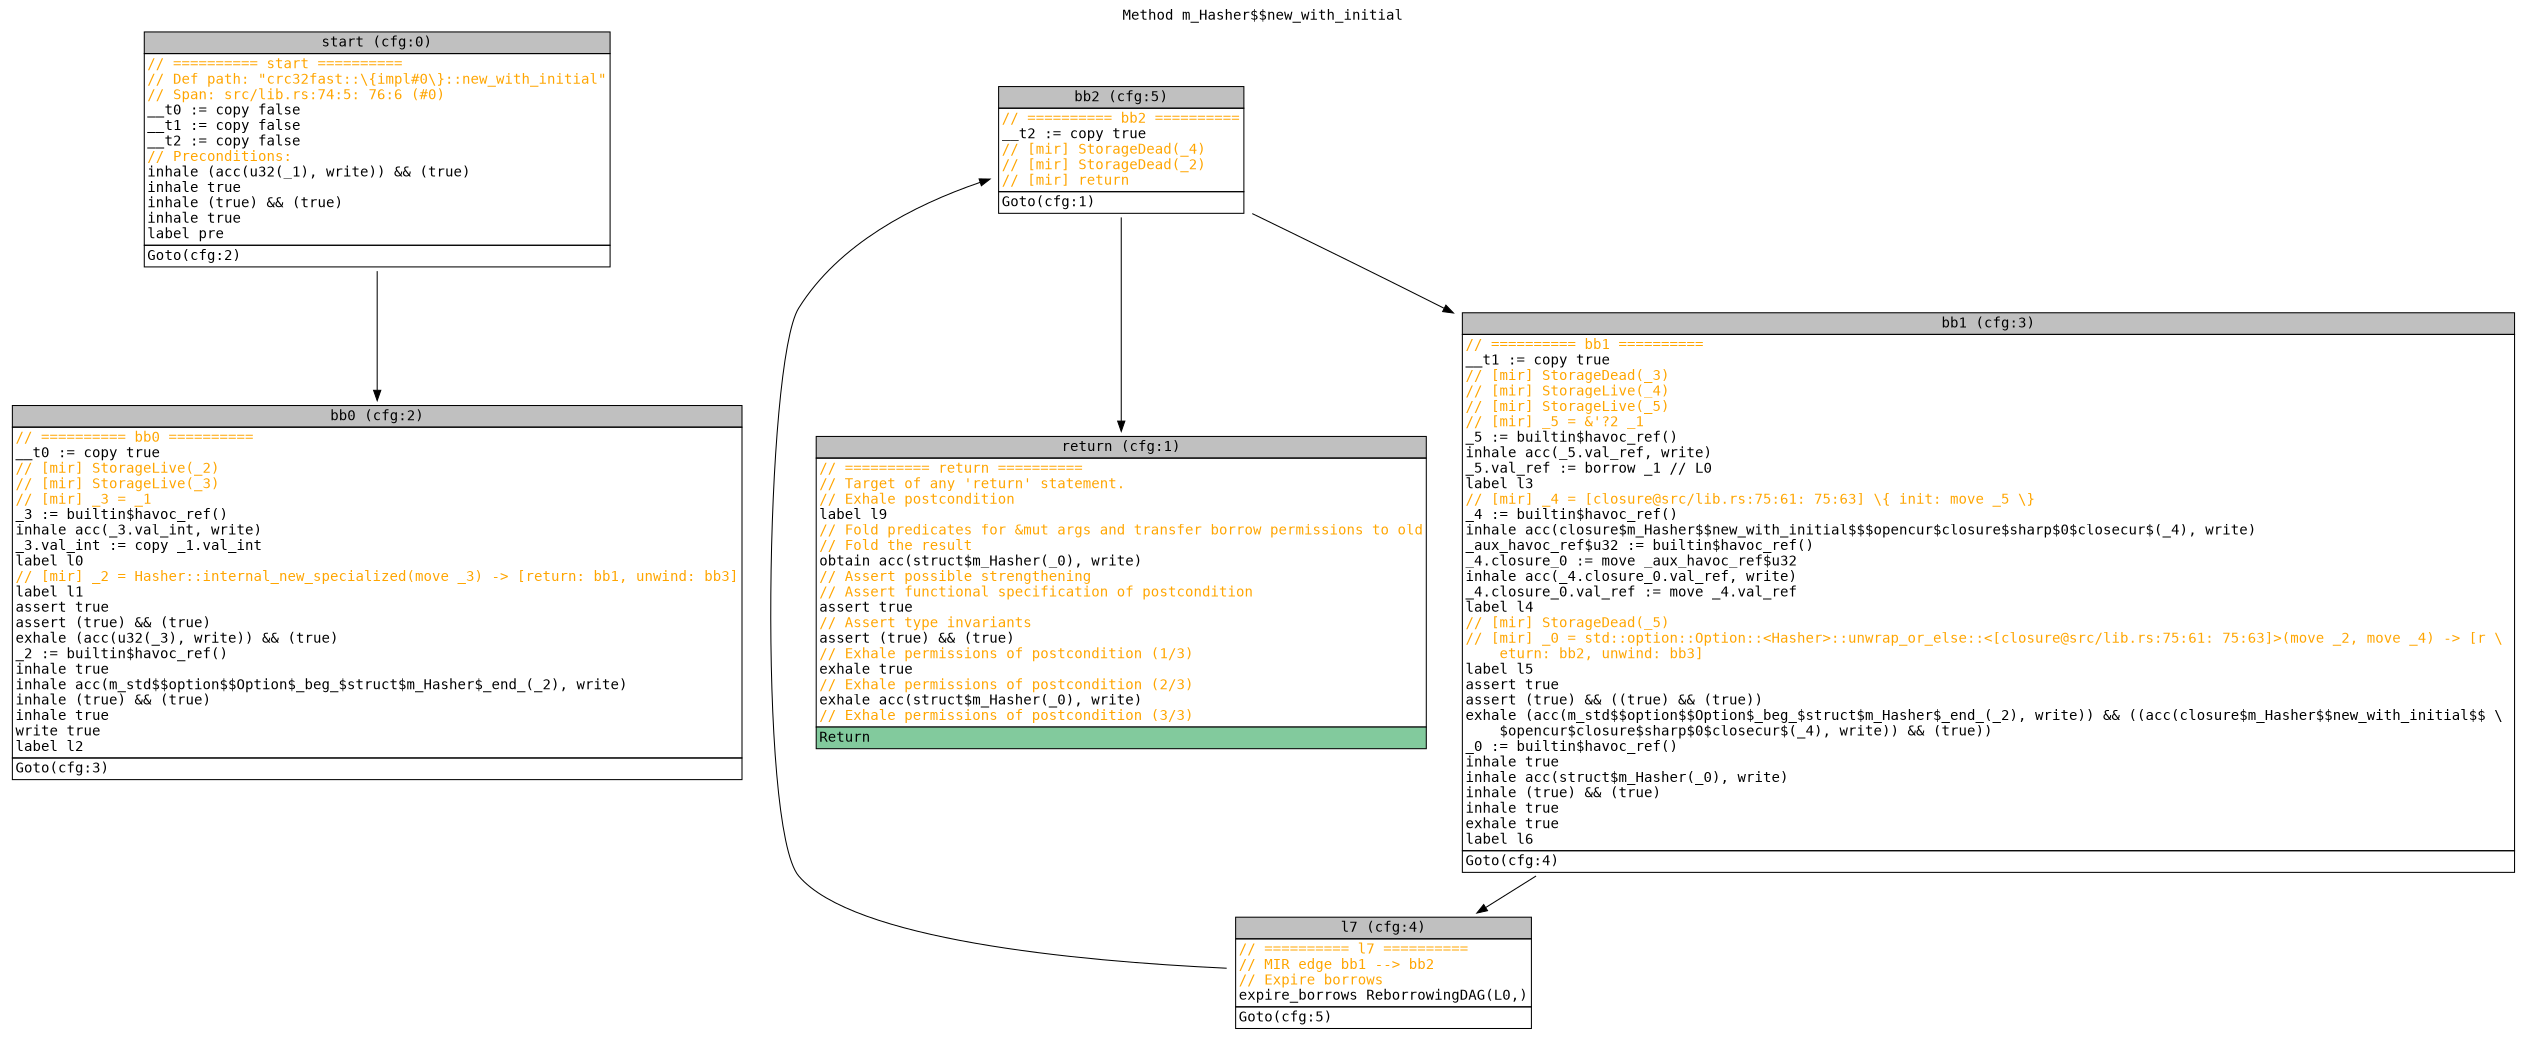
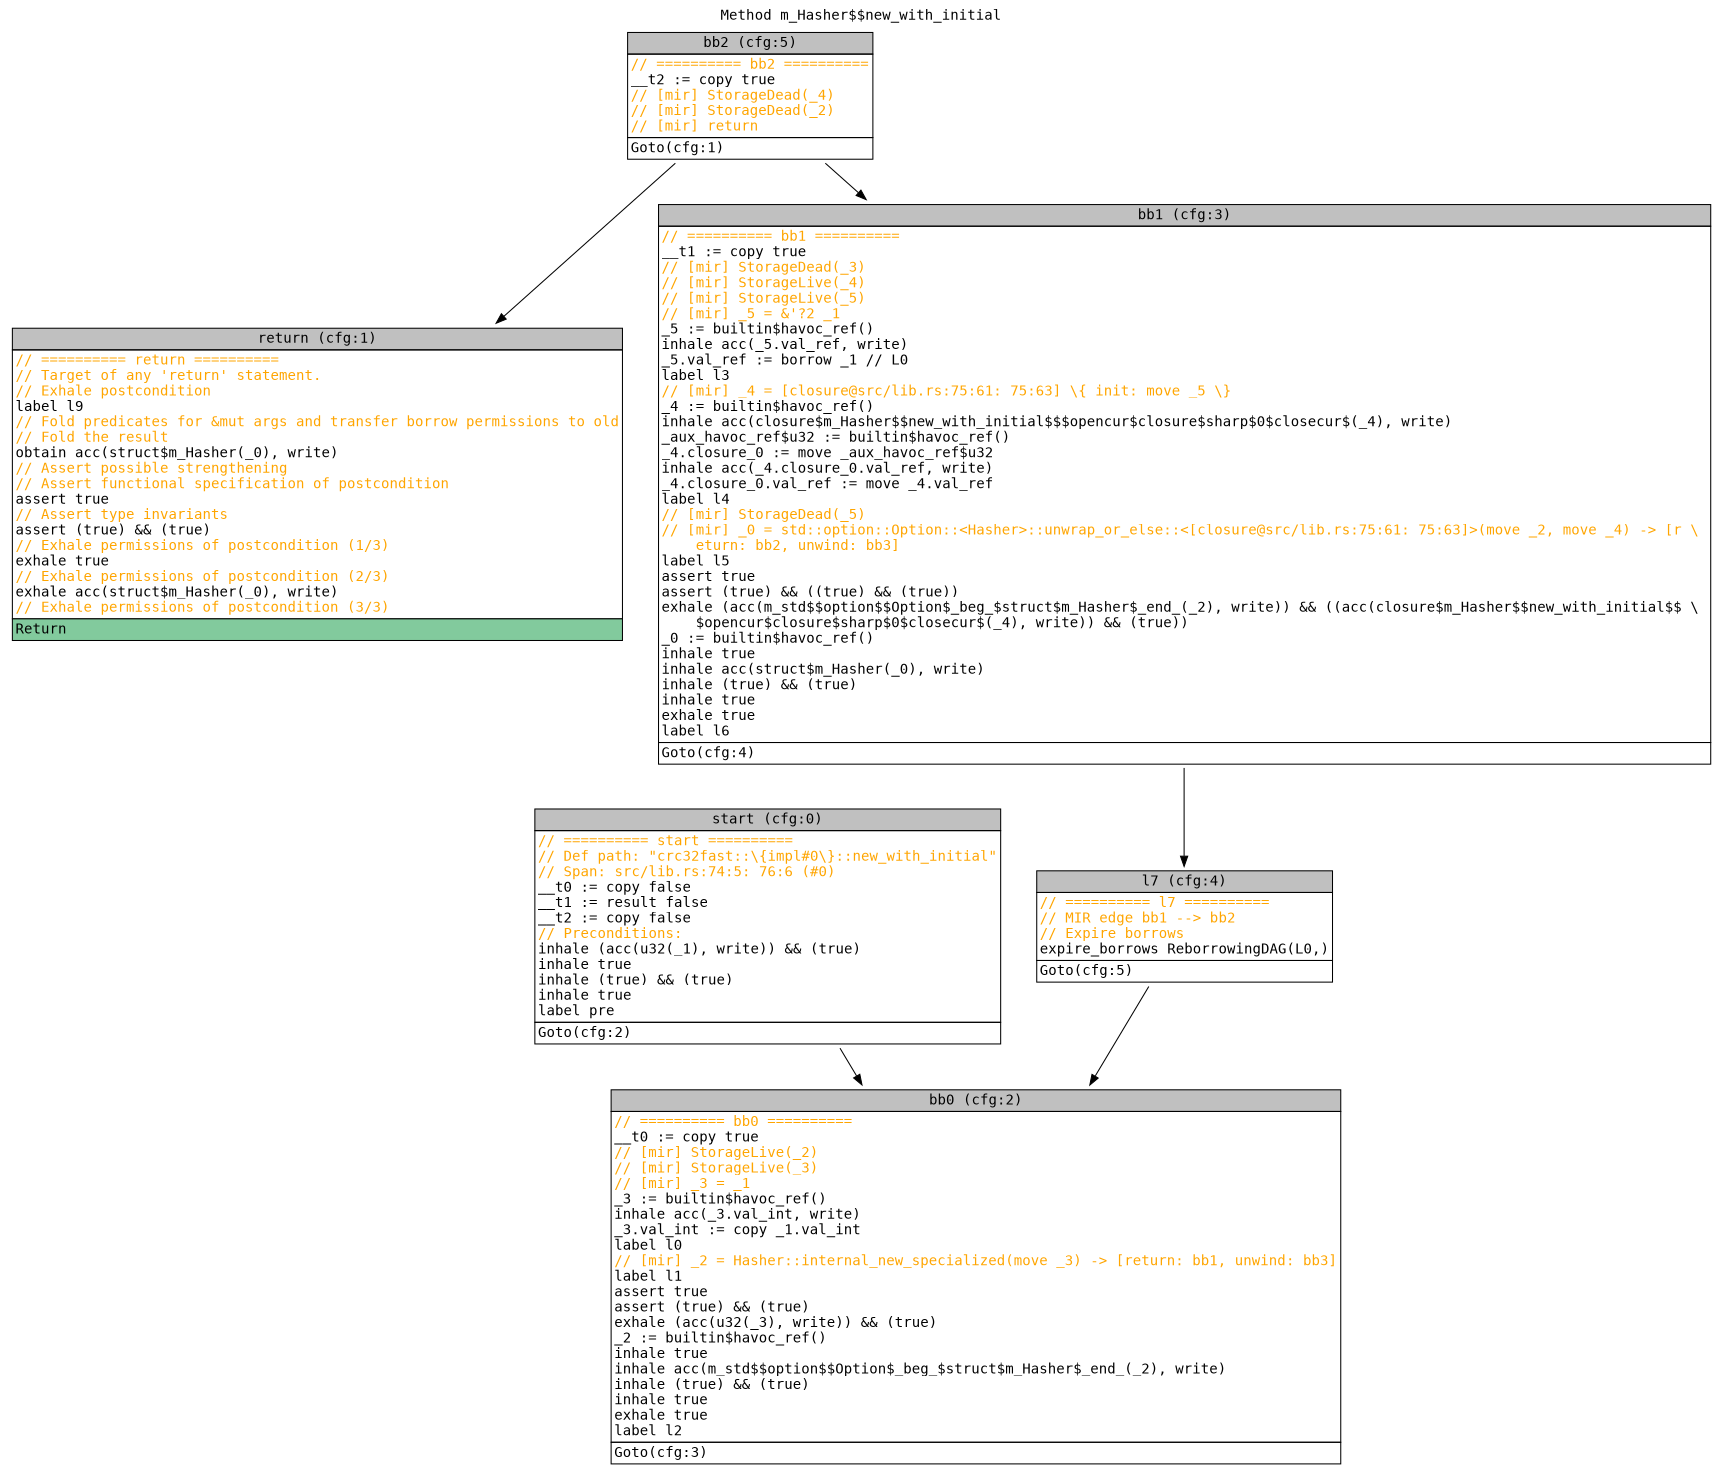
node "start (cfg:0)": text "__t1 := copy false" -> "__t1 := result false"
edge "l7 (cfg:4)" -> "bb2 (cfg:5)": now "l7 (cfg:4)" -> "bb0 (cfg:2)"
node "bb0 (cfg:2)": text "write true" -> "exhale true"
